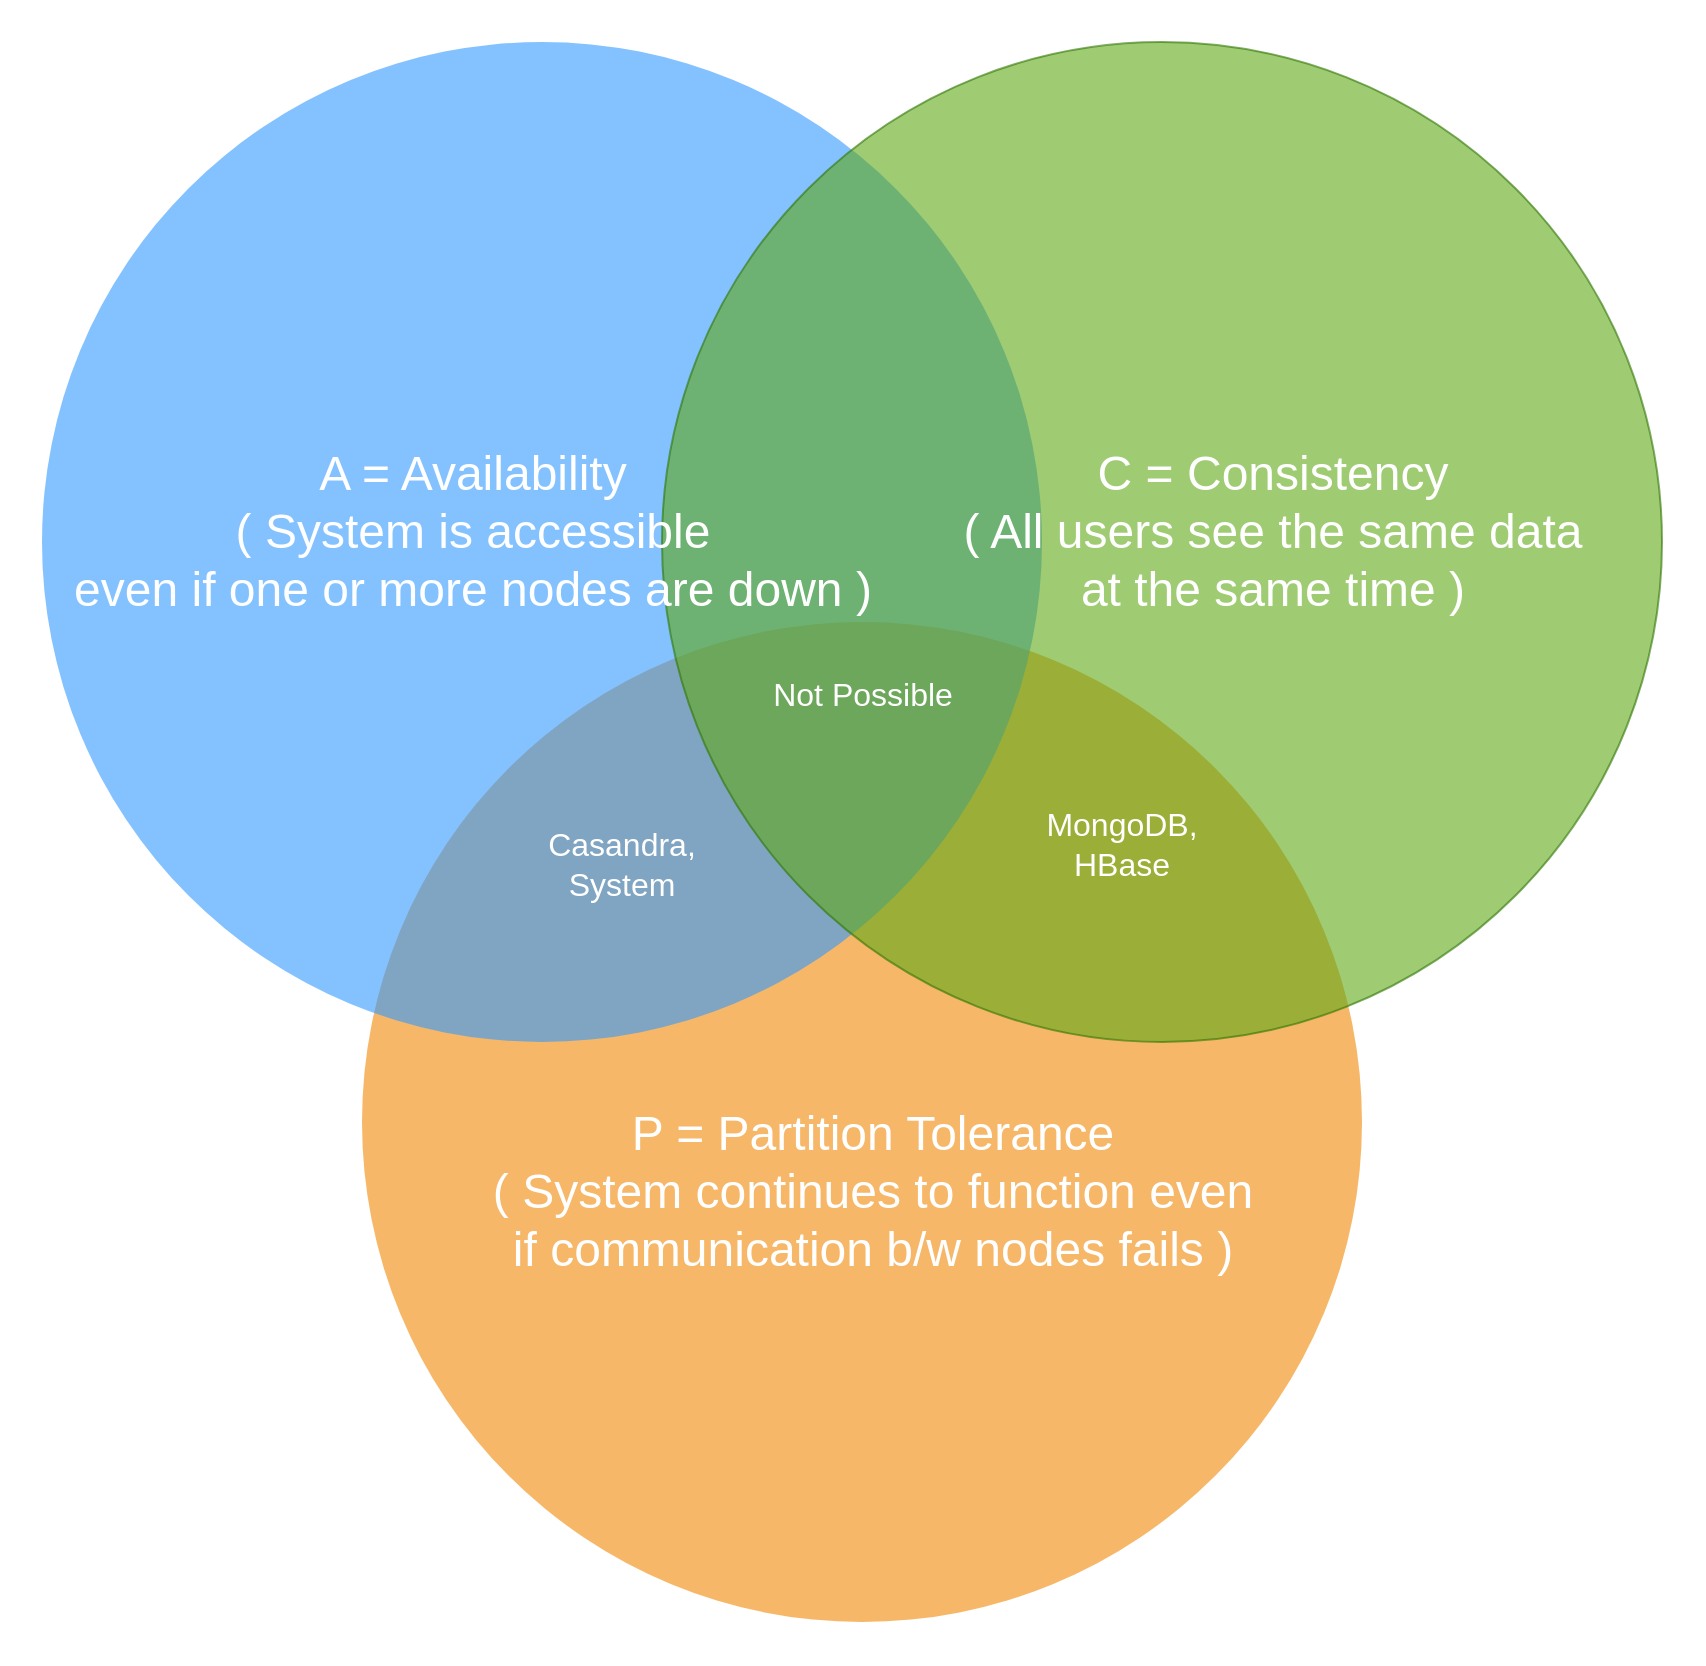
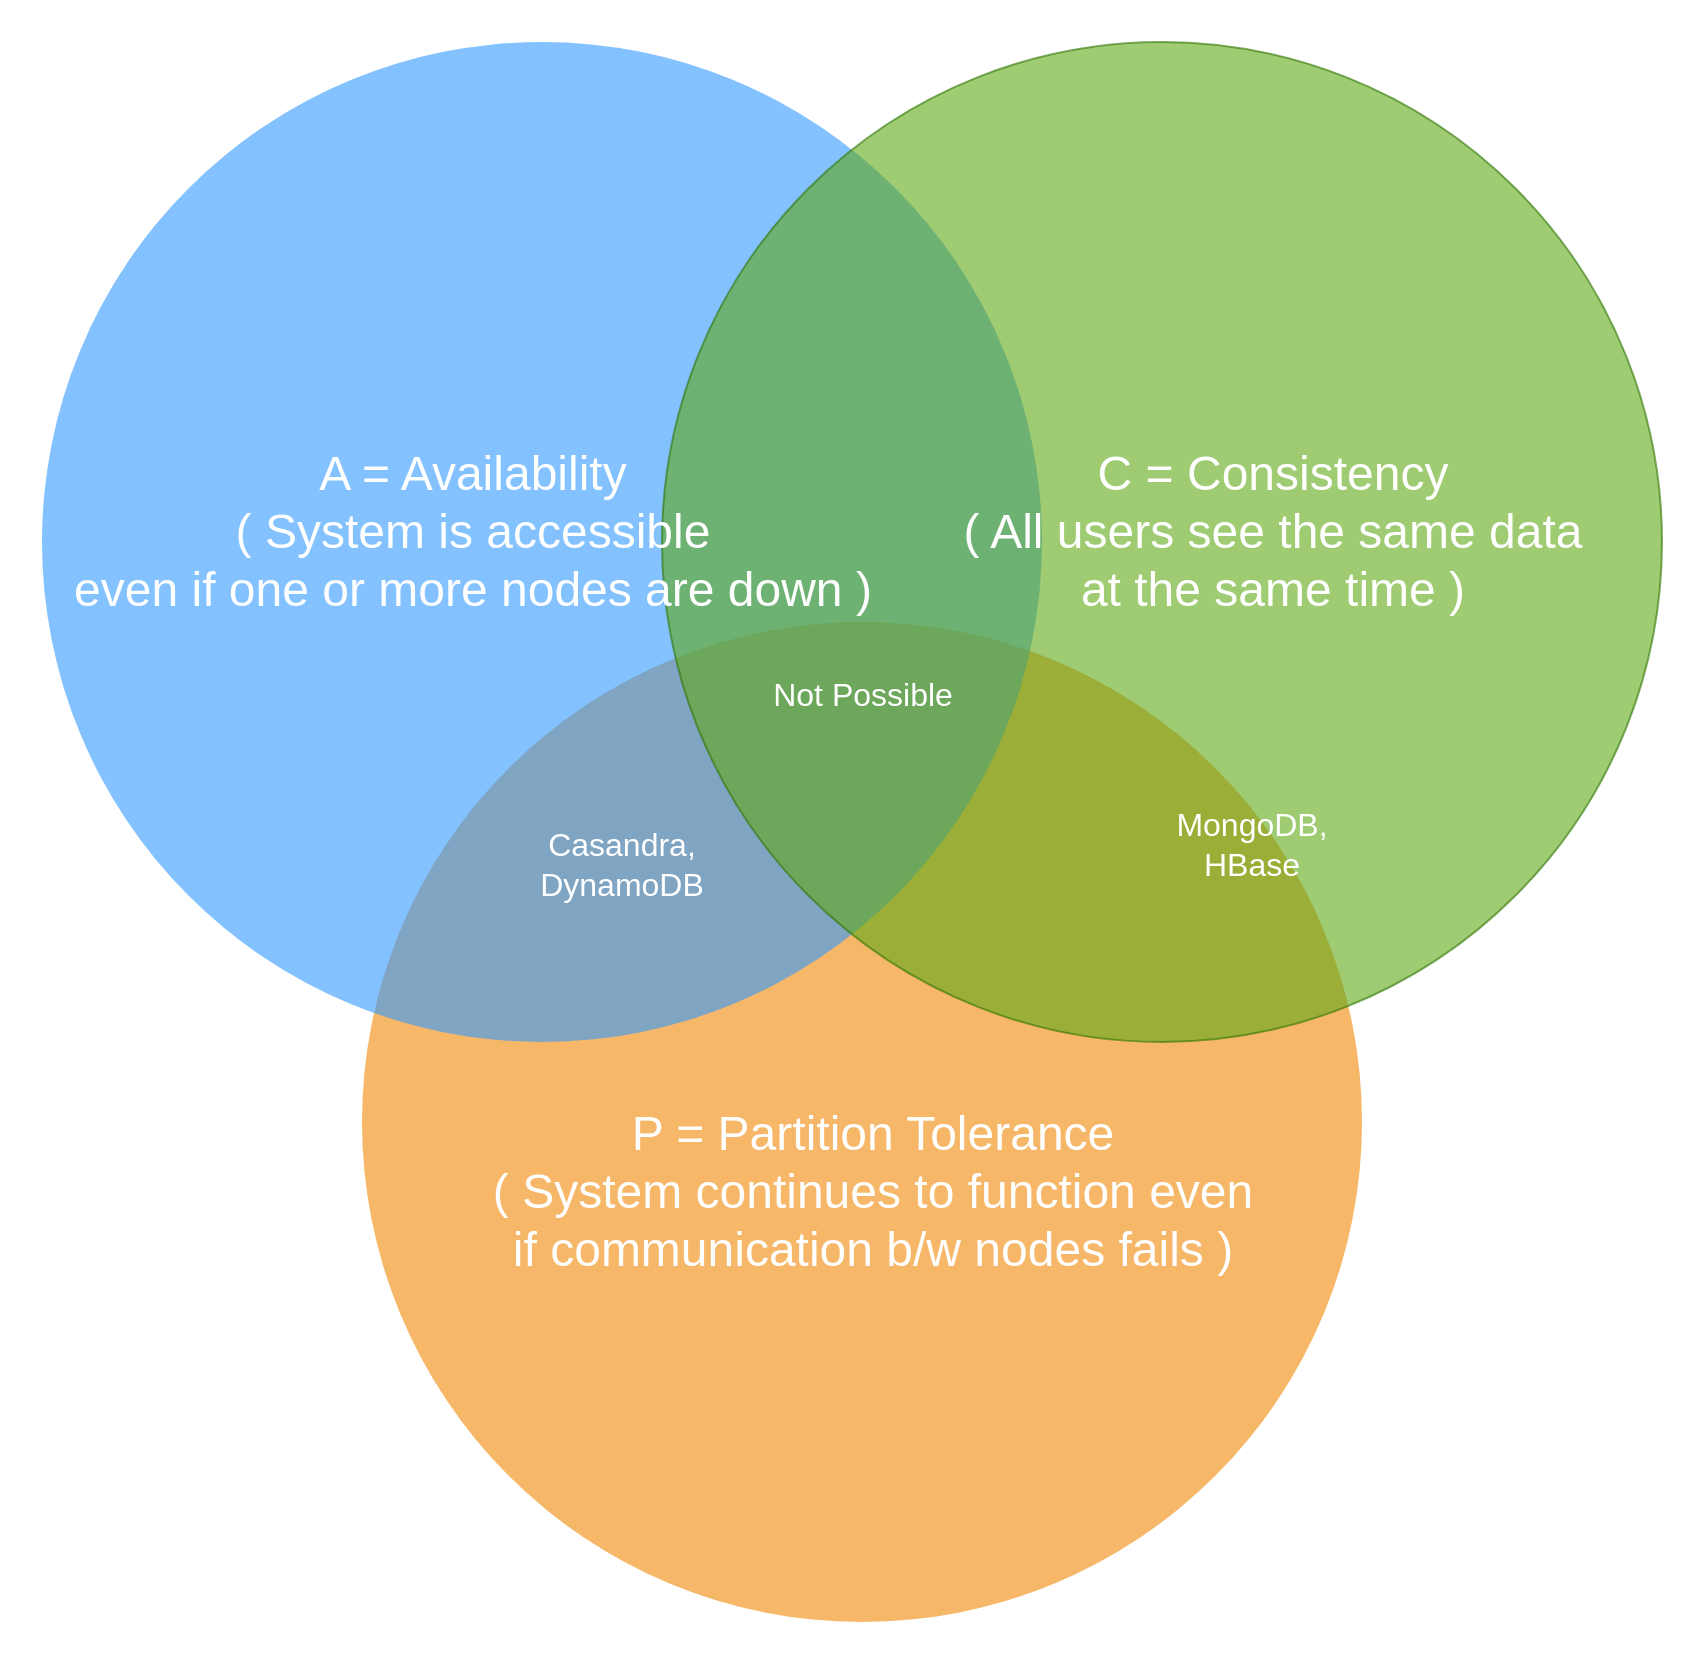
node "MongoDB, HBase": moved (1122, 845) -> (1252, 845)
node "Casandra, System": label "Casandra, System" -> "Casandra, DynamoDB"
